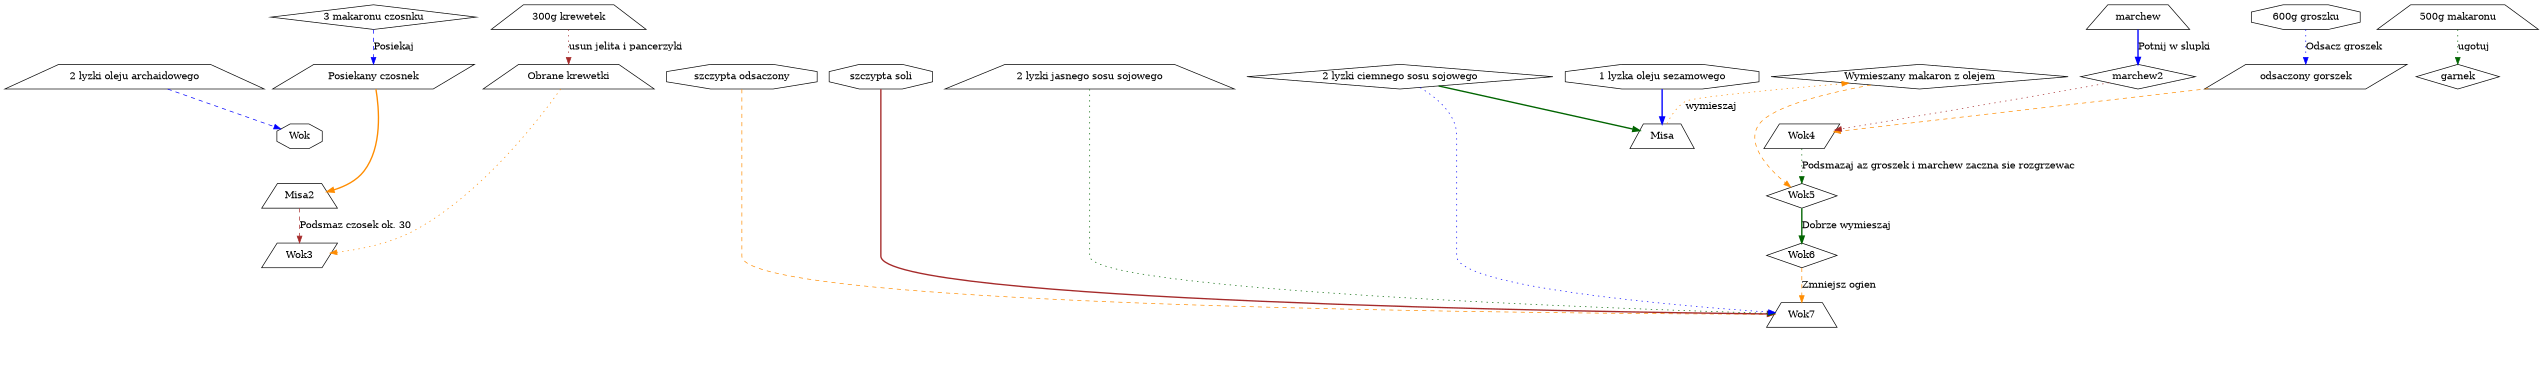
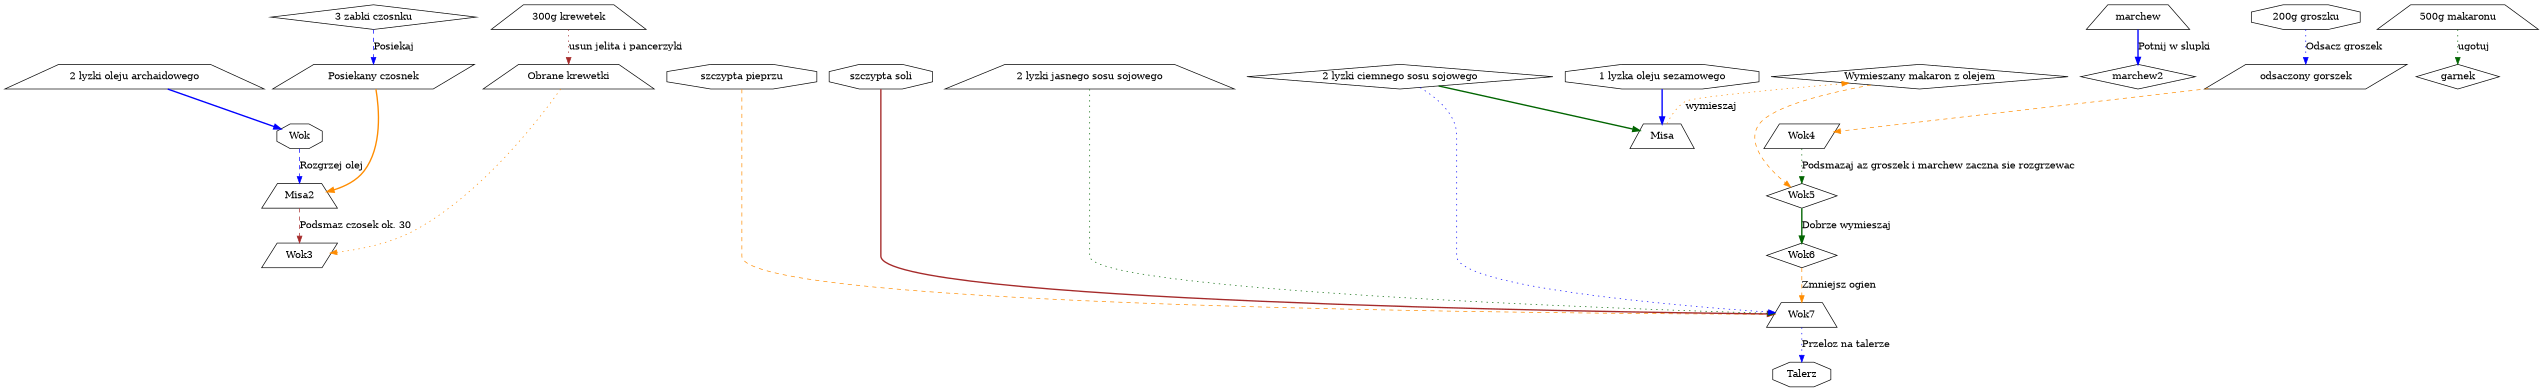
node "3 makaronu czosnku": label "3 makaronu czosnku" -> "3 zabki czosnku"
node "600g groszku": label "600g groszku" -> "200g groszku"
node "szczypta odsaczony": label "szczypta odsaczony" -> "szczypta pieprzu"
edge "marchew2" -> "Wok4": removed
edge "2 lyzki oleju archaidowego" -> "Wok": style dashed -> bold
edge "Wok" -> "Misa2": added, label "Rozgrzej olej"
node "Talerz": added
